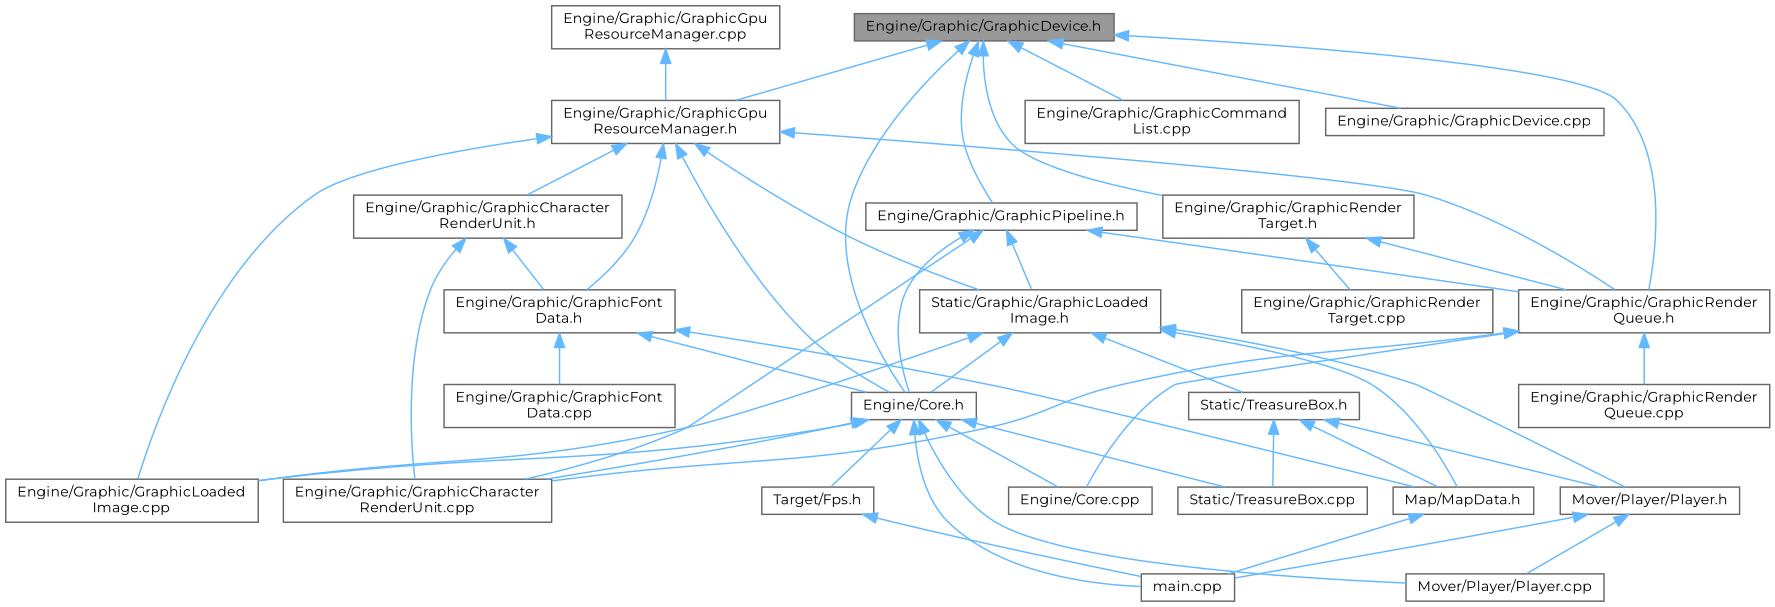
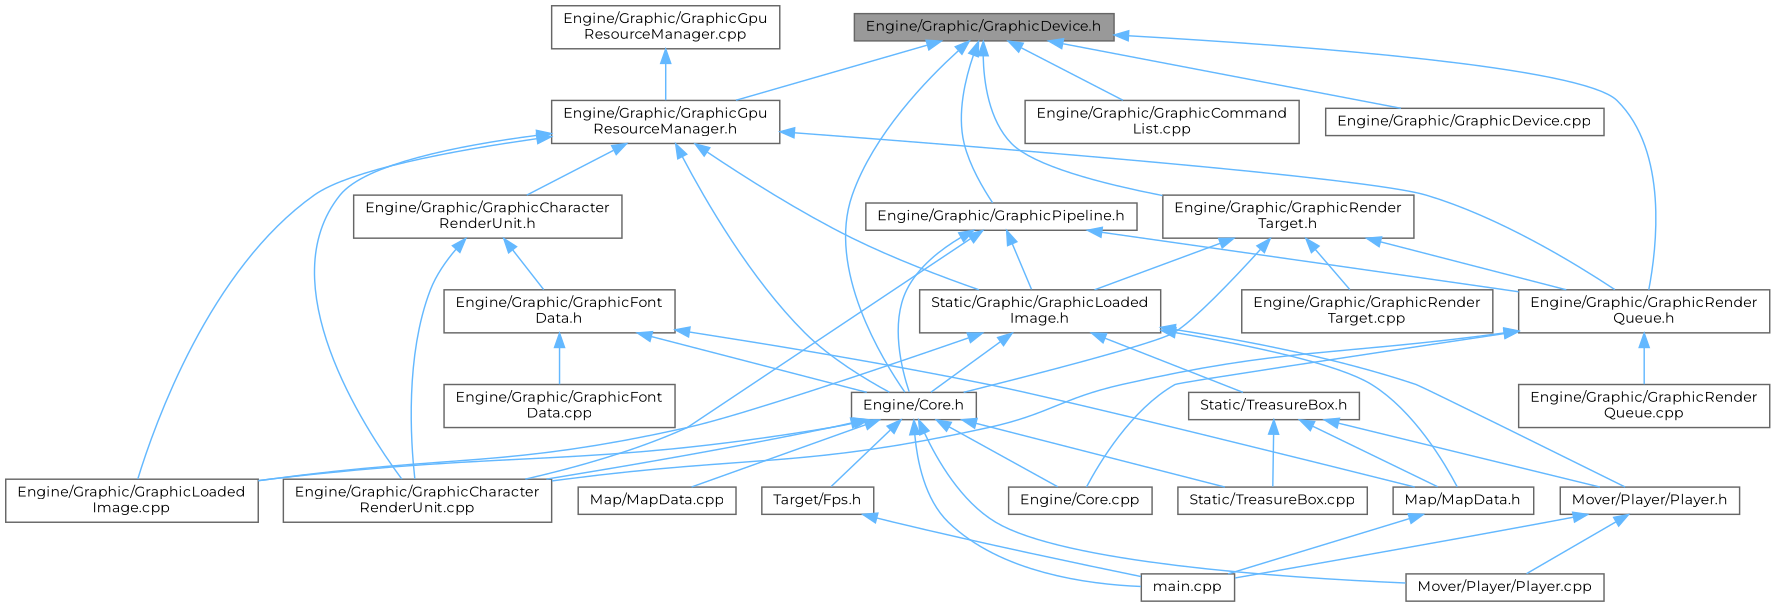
edge "Engine/Graphic/GraphicFont Data.h" -> "Engine/Graphic/GraphicGpu ResourceManager.h": now "Engine/Graphic/GraphicCharacter RenderUnit.cpp" -> "Engine/Graphic/GraphicGpu ResourceManager.h"
edge "Static/Graphic/GraphicLoaded Image.h" -> "Engine/Graphic/GraphicRender Target.h": added
edge "Engine/Core.h" -> "Engine/Graphic/GraphicRender Target.h": added
node "Map/MapData.cpp": added
